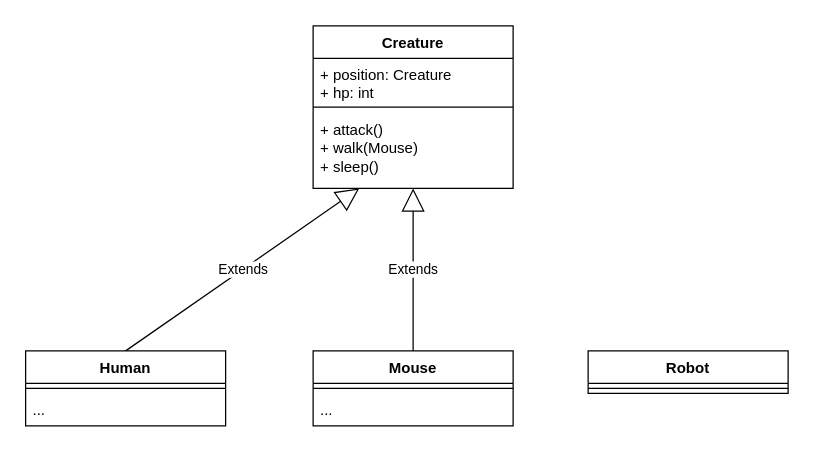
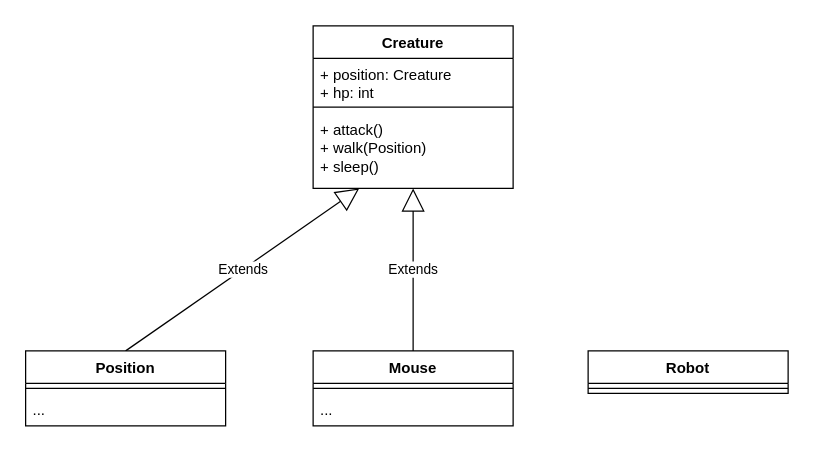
node "+ attack() + walk(Mouse) + sleep()": label "+ attack() + walk(Mouse) + sleep()" -> "+ attack() + walk(Position) + sleep()"
node "Human": label "Human" -> "Position"
